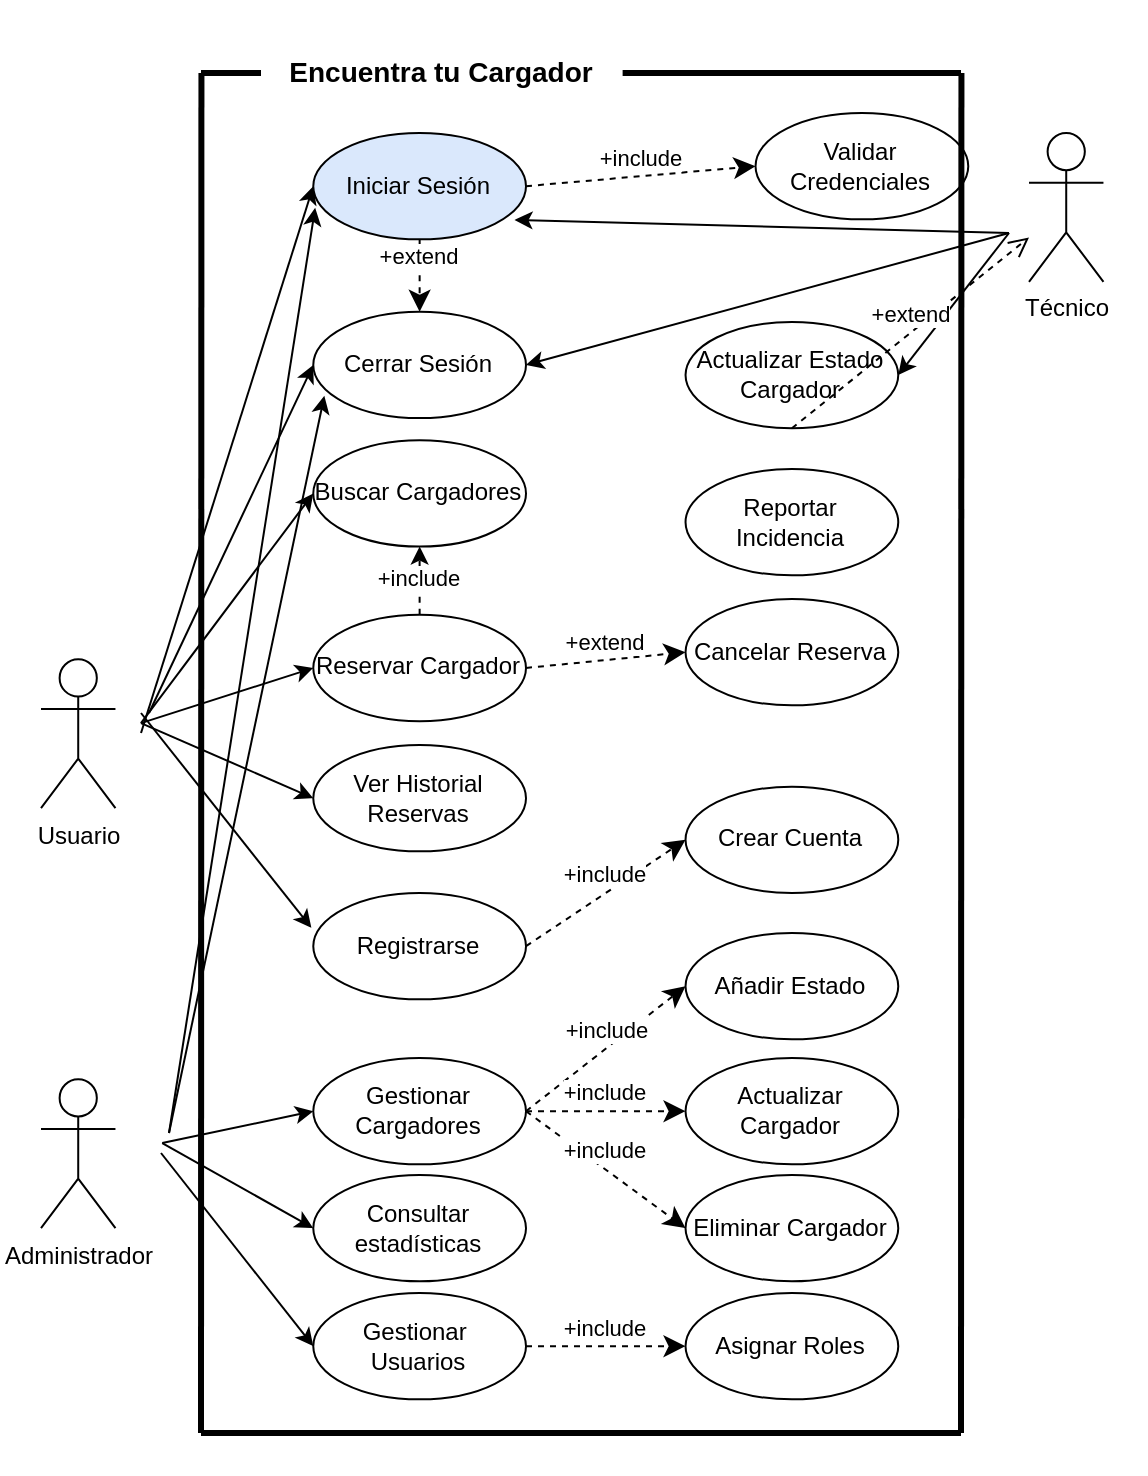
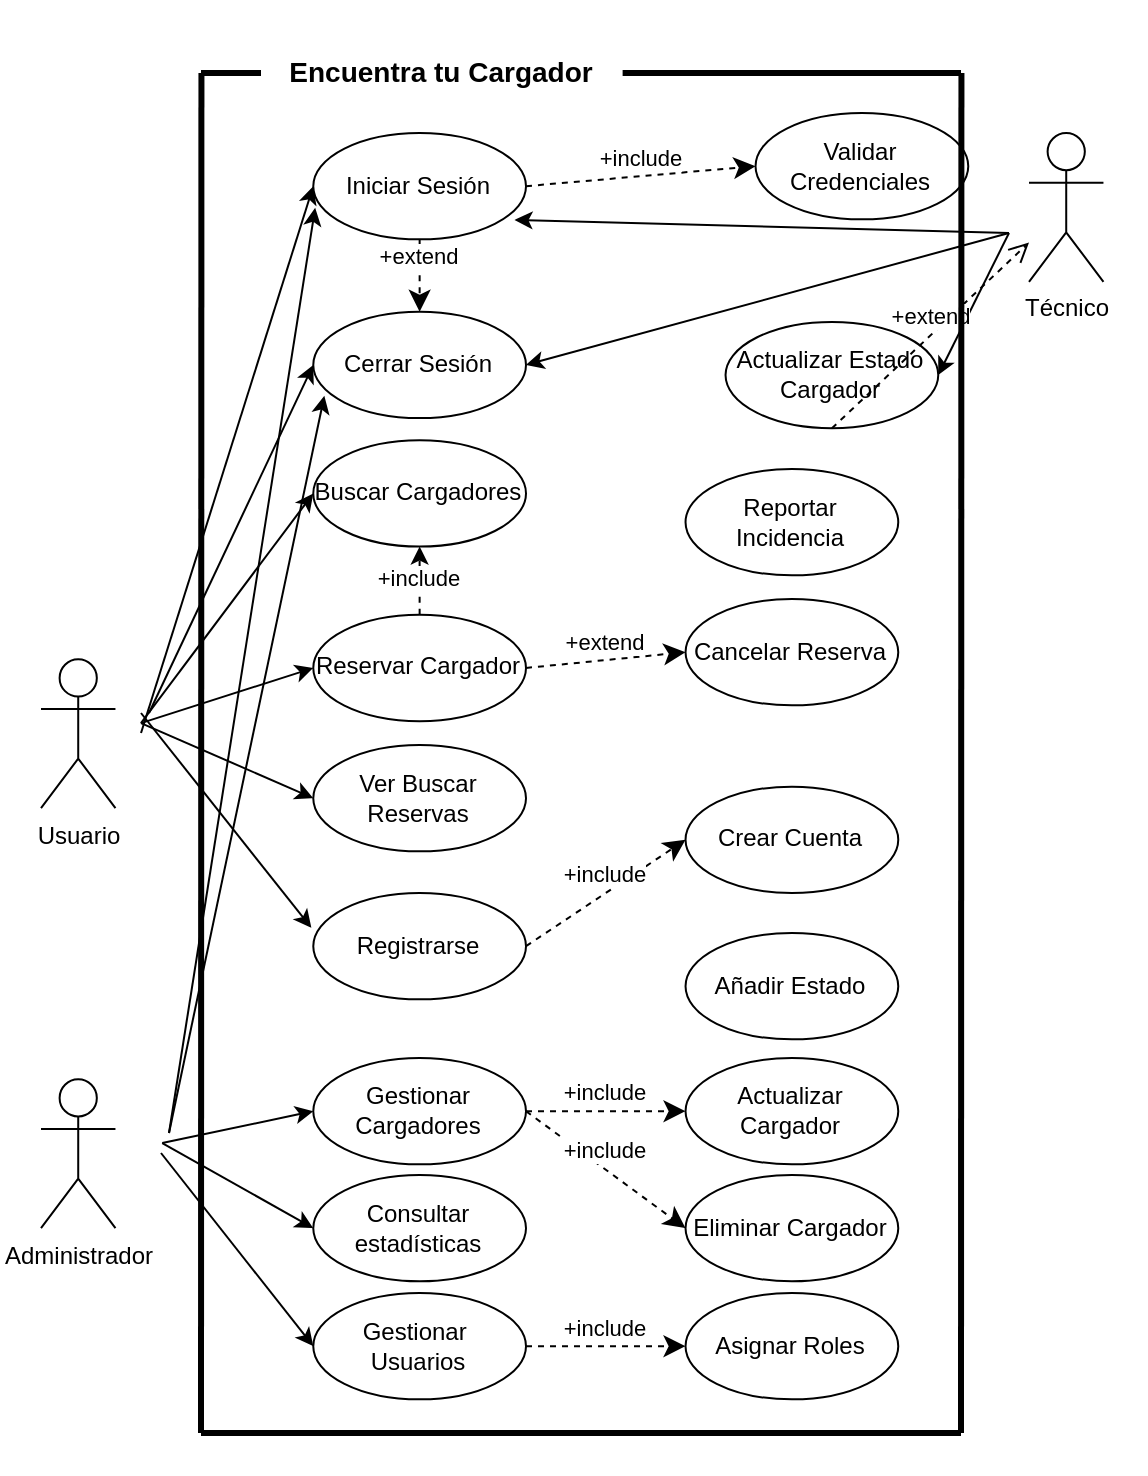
node "Iniciar Sesión": fillcolor #dae8fc -> #ffffff
node "Actualizar Estado Cargador": moved (792, 375) -> (832, 375)
node "Ver Historial Reservas": label "Ver Historial Reservas" -> "Ver Buscar Reservas"
edge "Gestionar Cargadores" -> "Añadir Estado": removed, label "+include"
